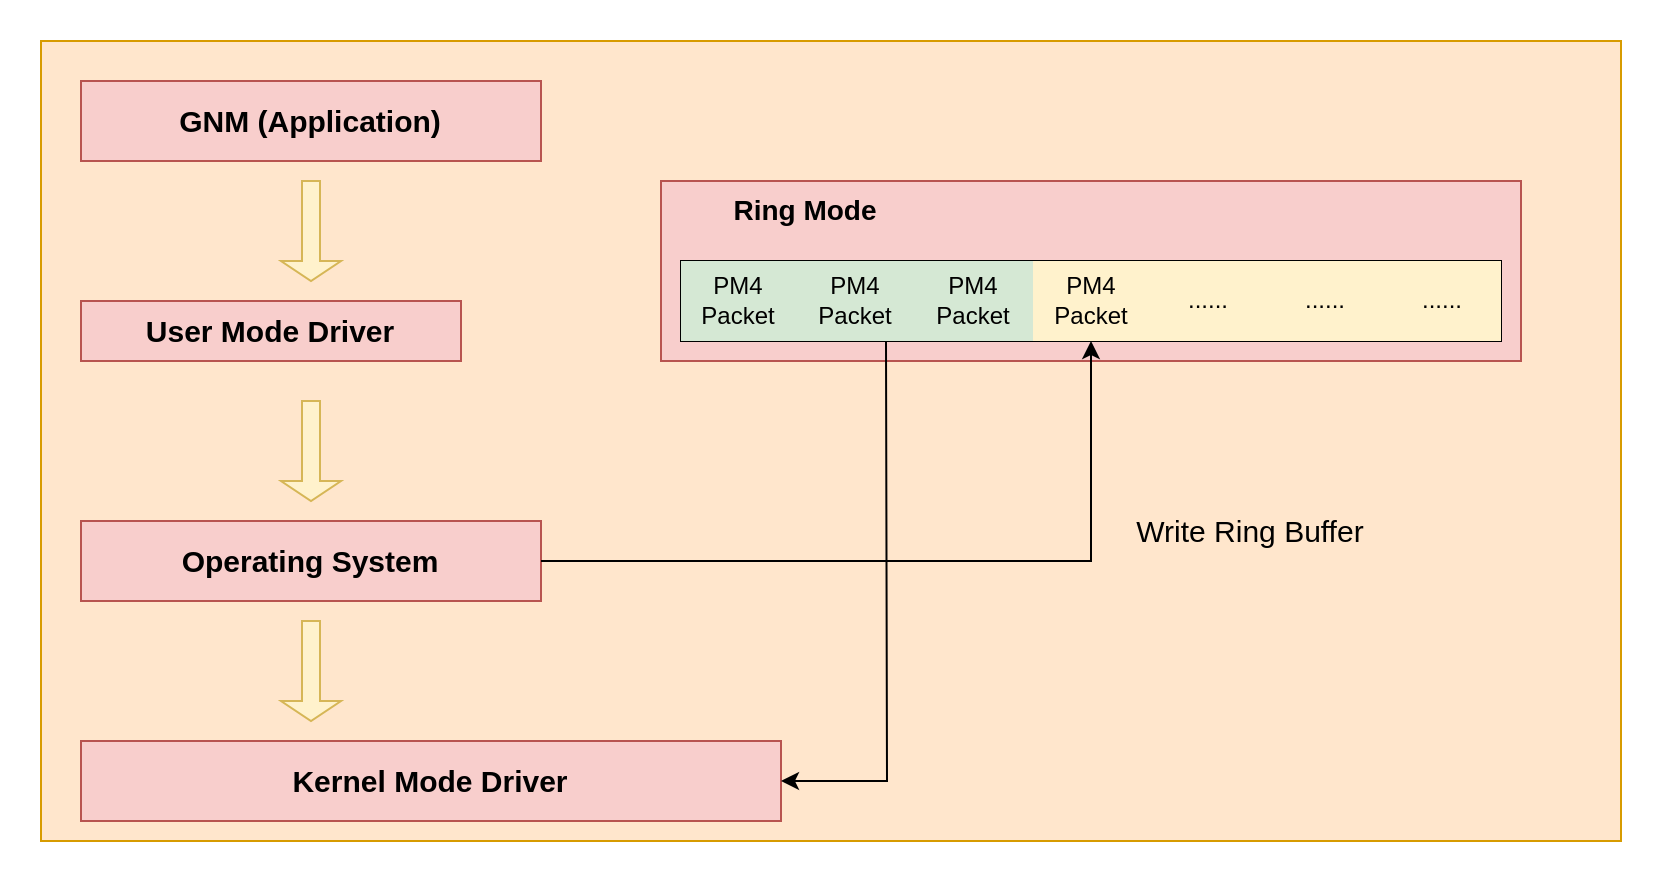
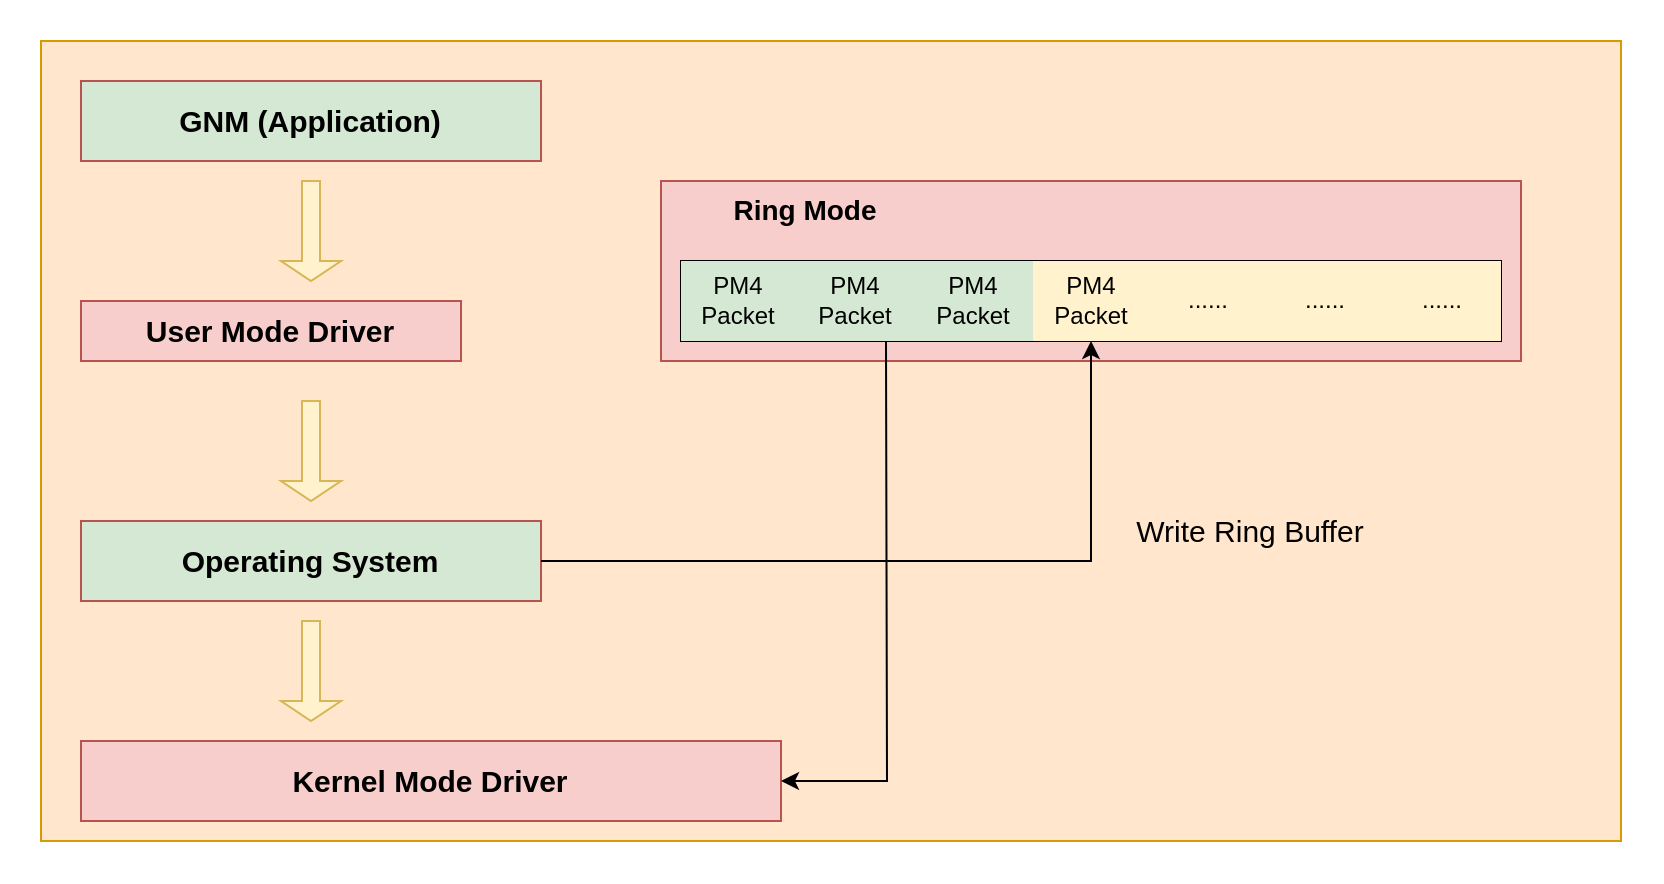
node "GNM (Application)": fillcolor #f8cecc -> #d5e8d4
node "Operating System": fillcolor #f8cecc -> #d5e8d4
